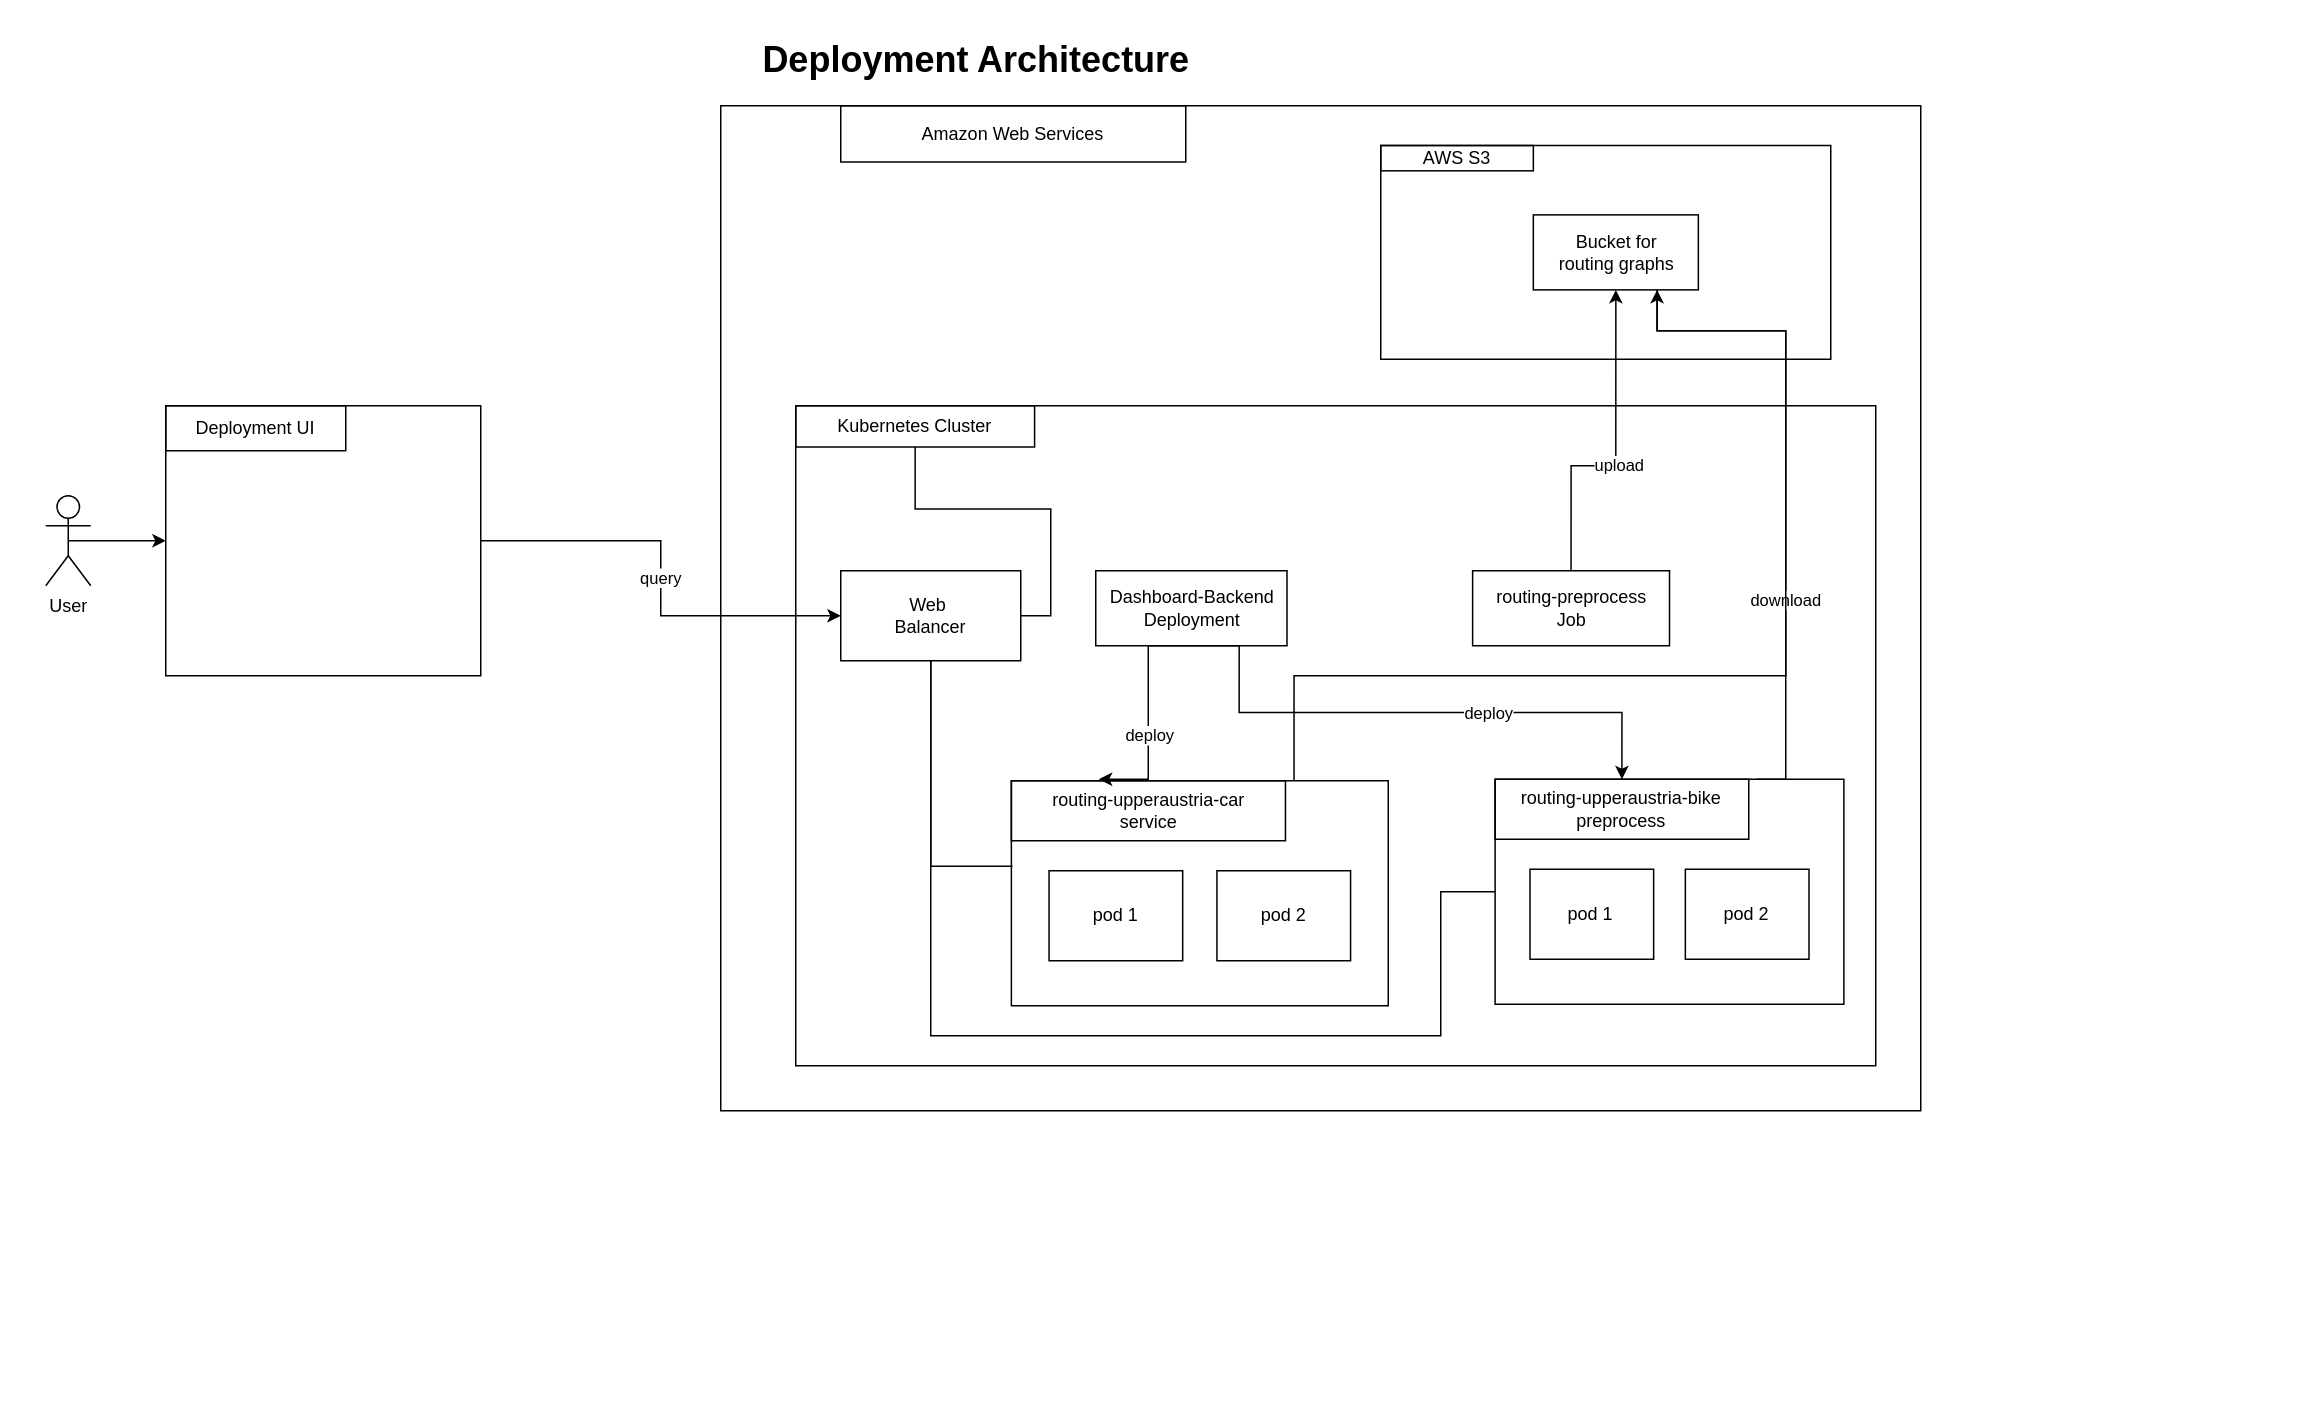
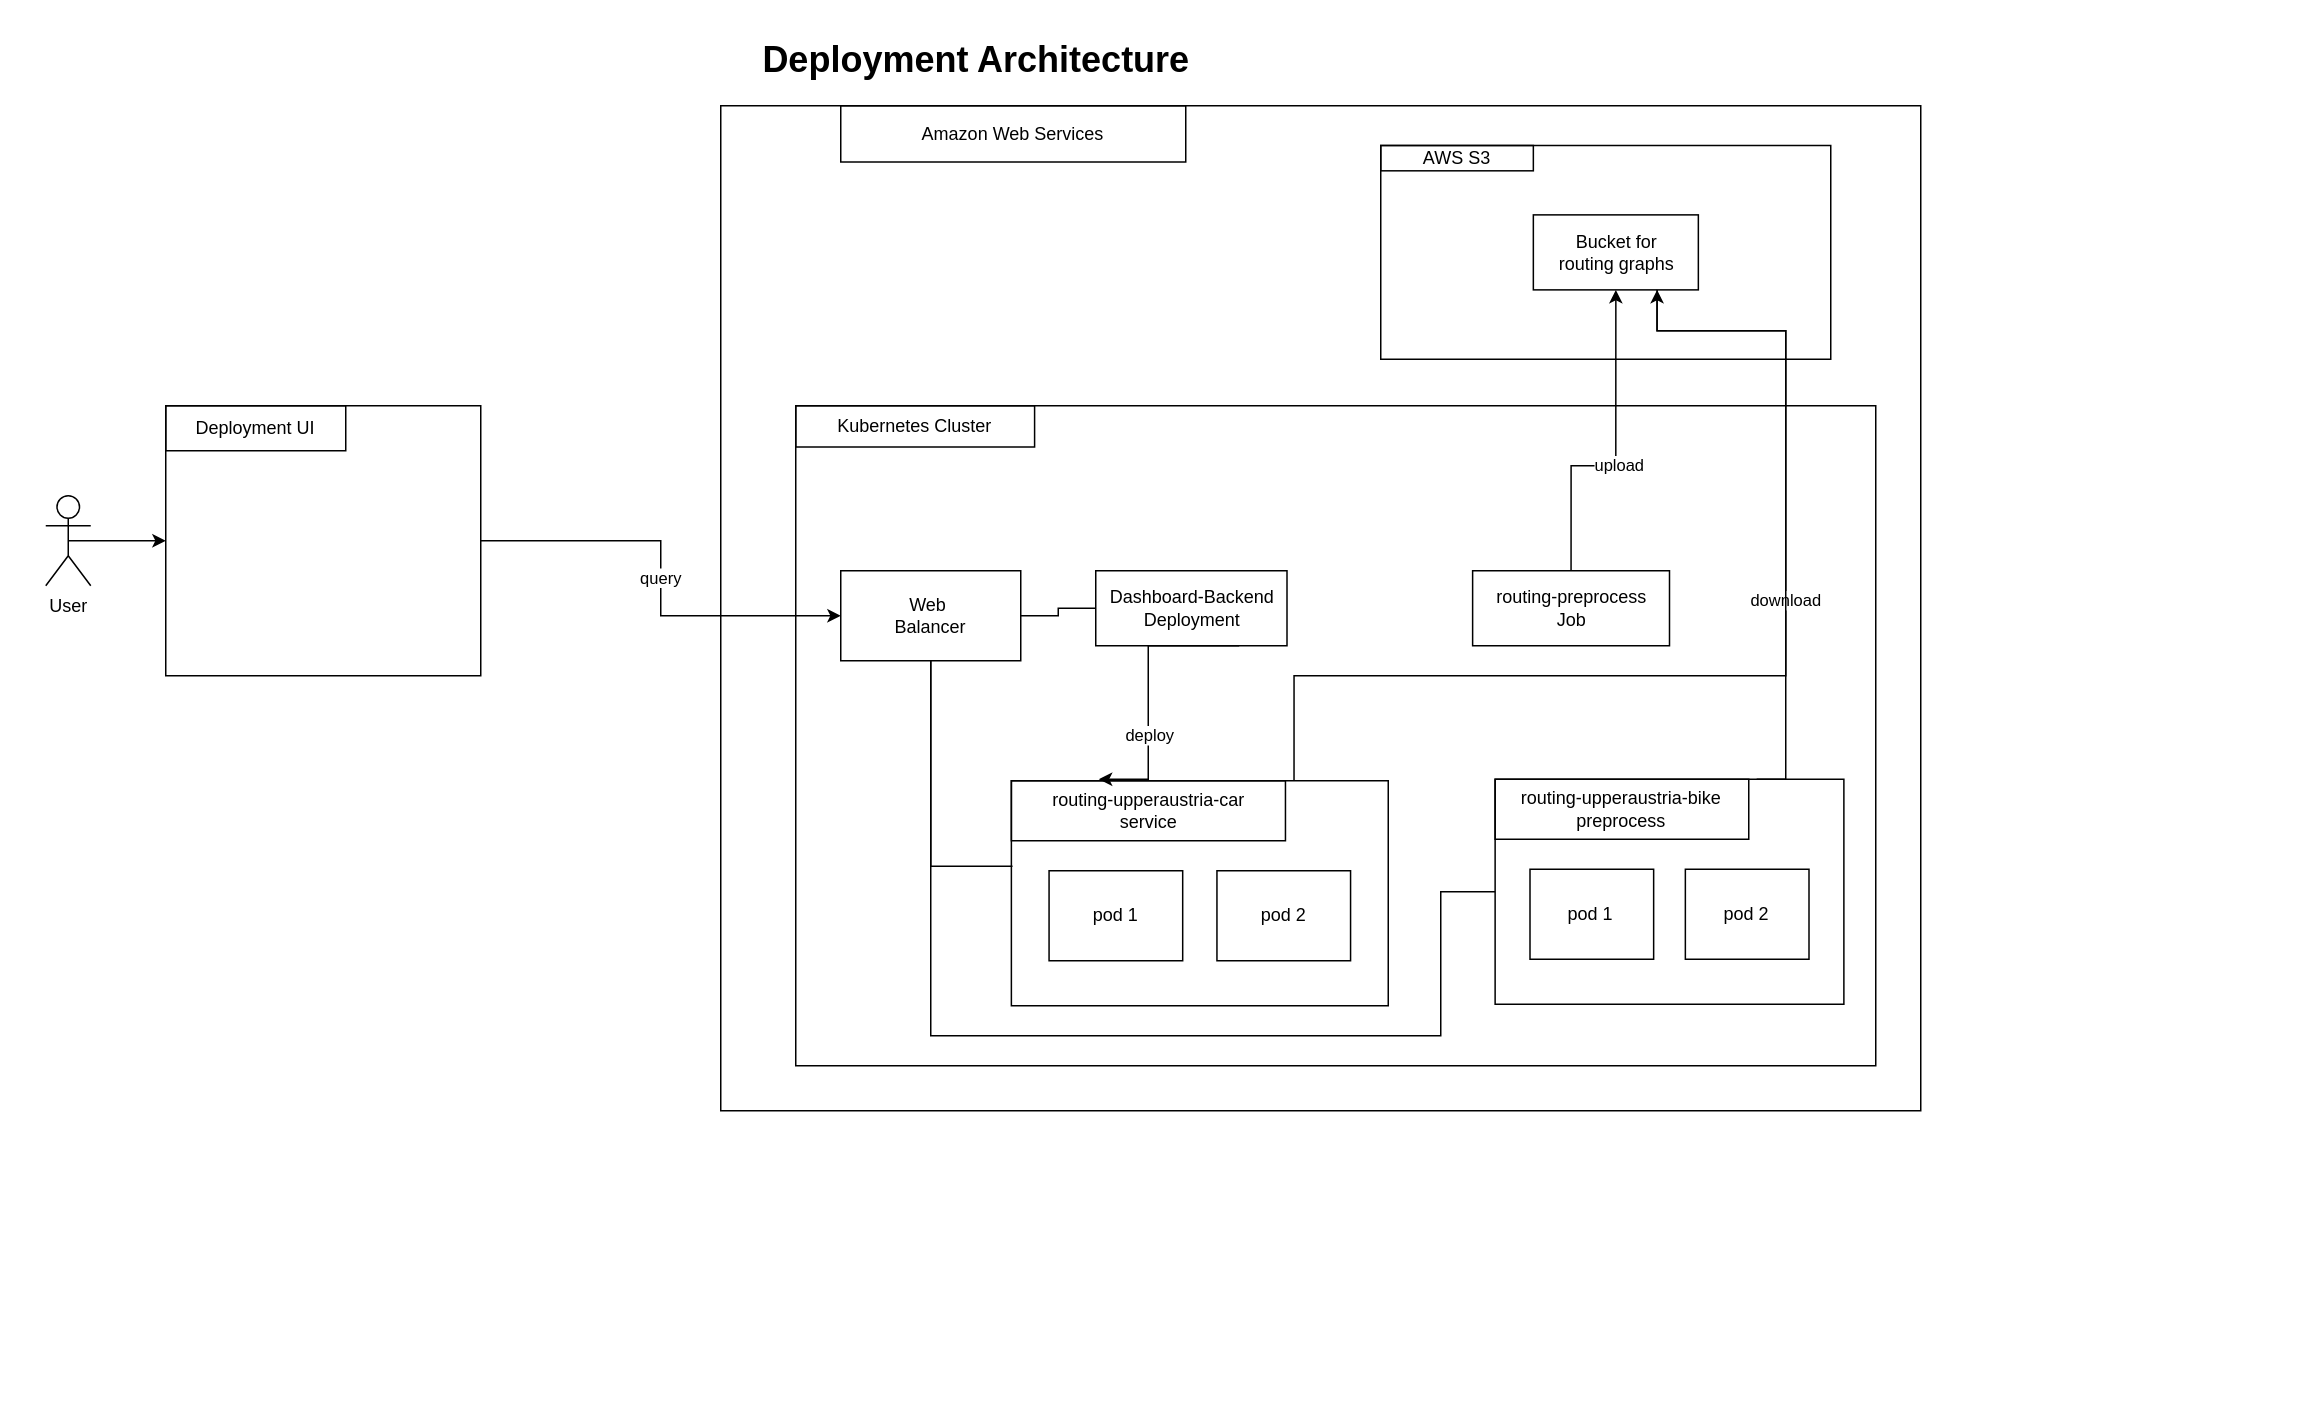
edge "Kubernetes Cluster" -- "Web Balancer": now "Dashboard-Backend Deployment" -- "Web Balancer"
edge "Dashboard-Backend Deployment" -> "routing-upperaustria-bike preprocess": removed, label "deploy"
